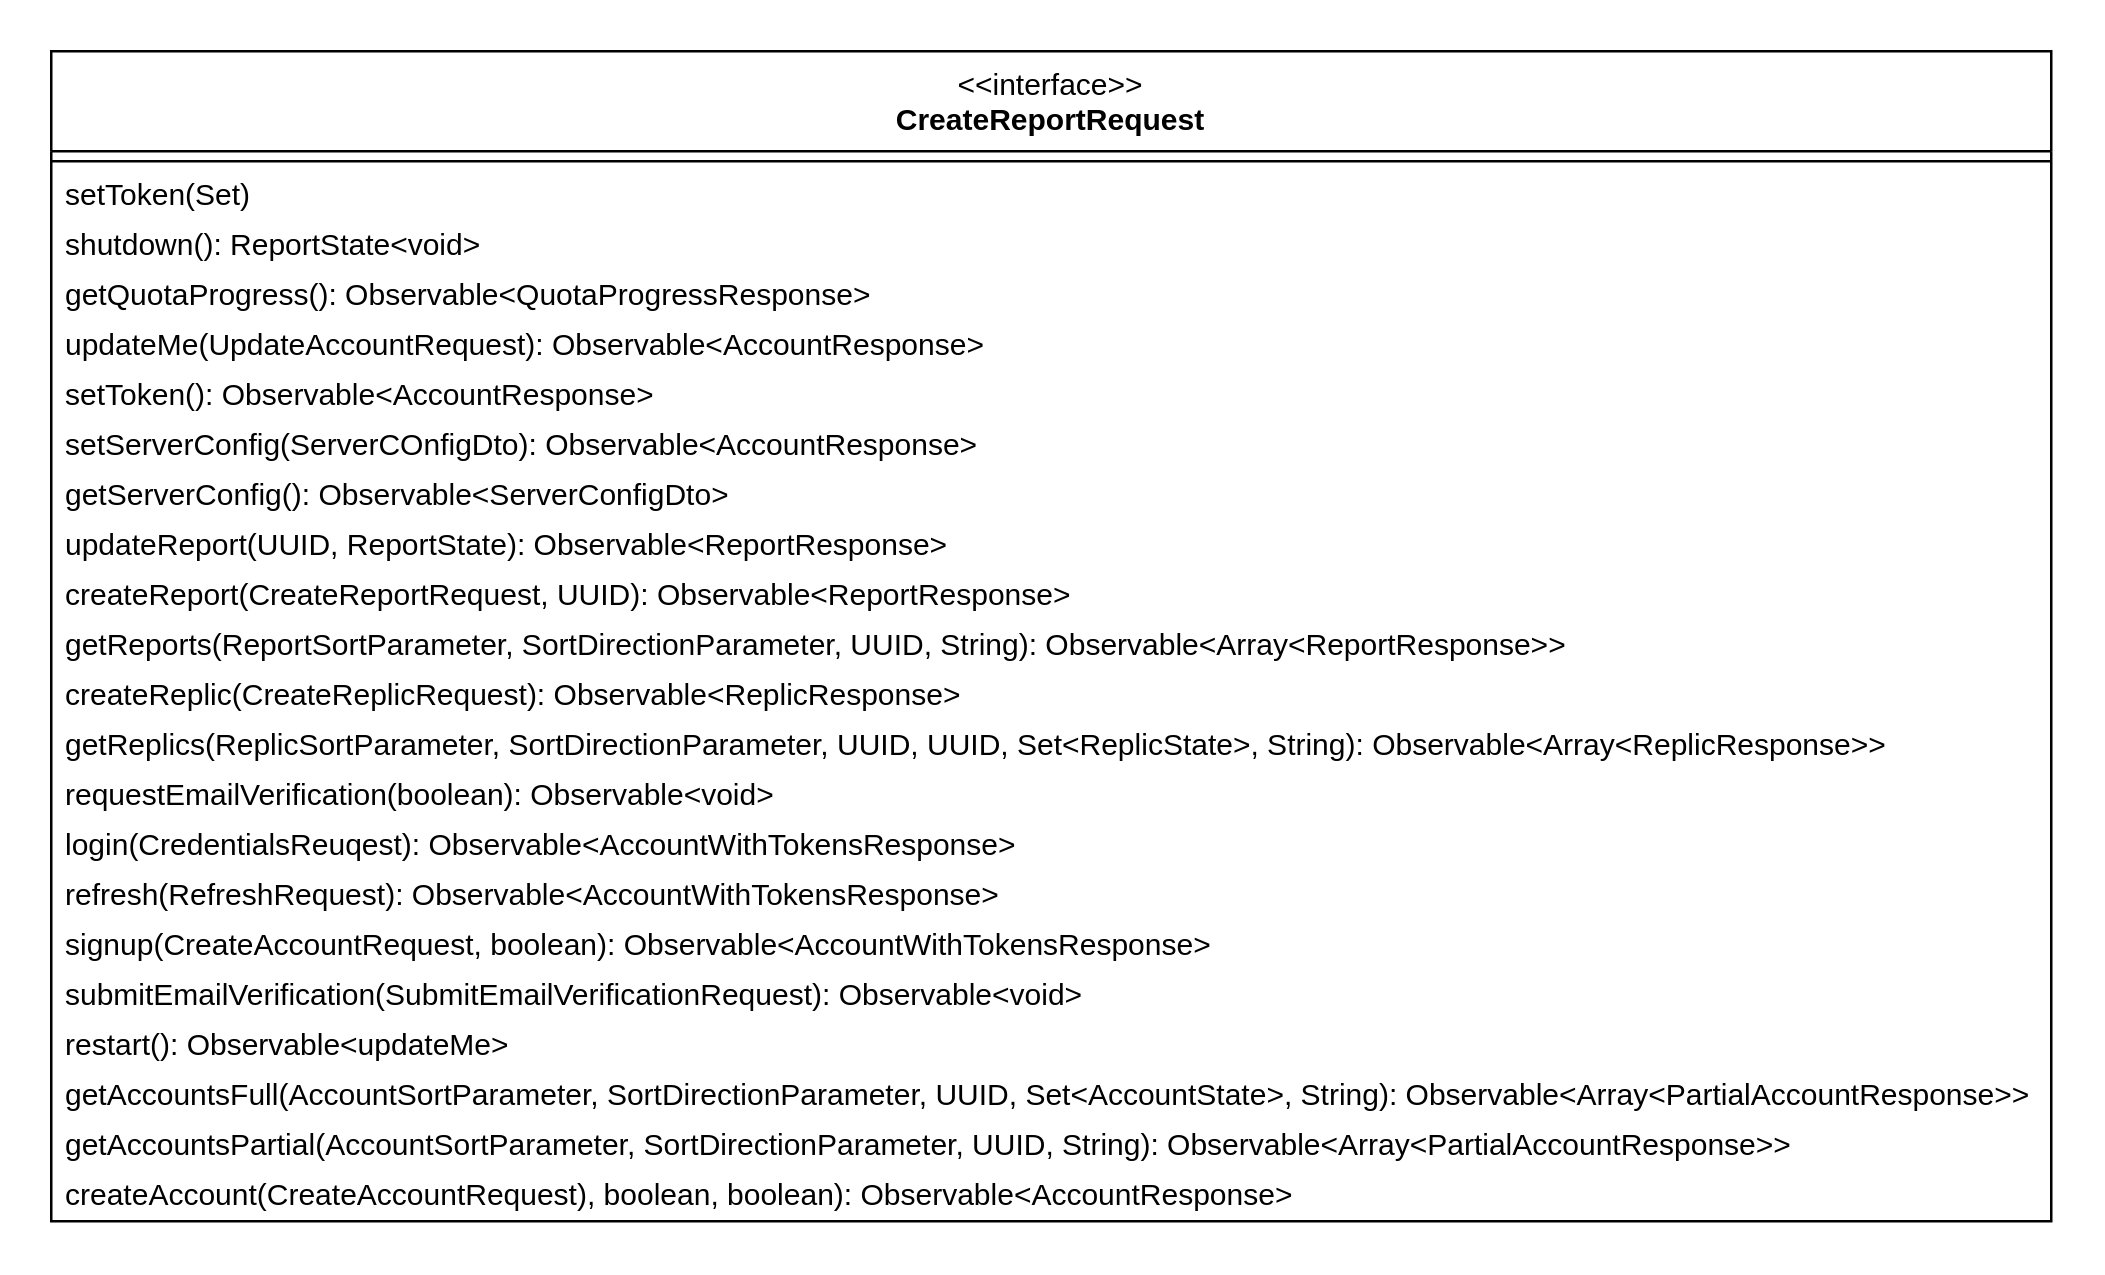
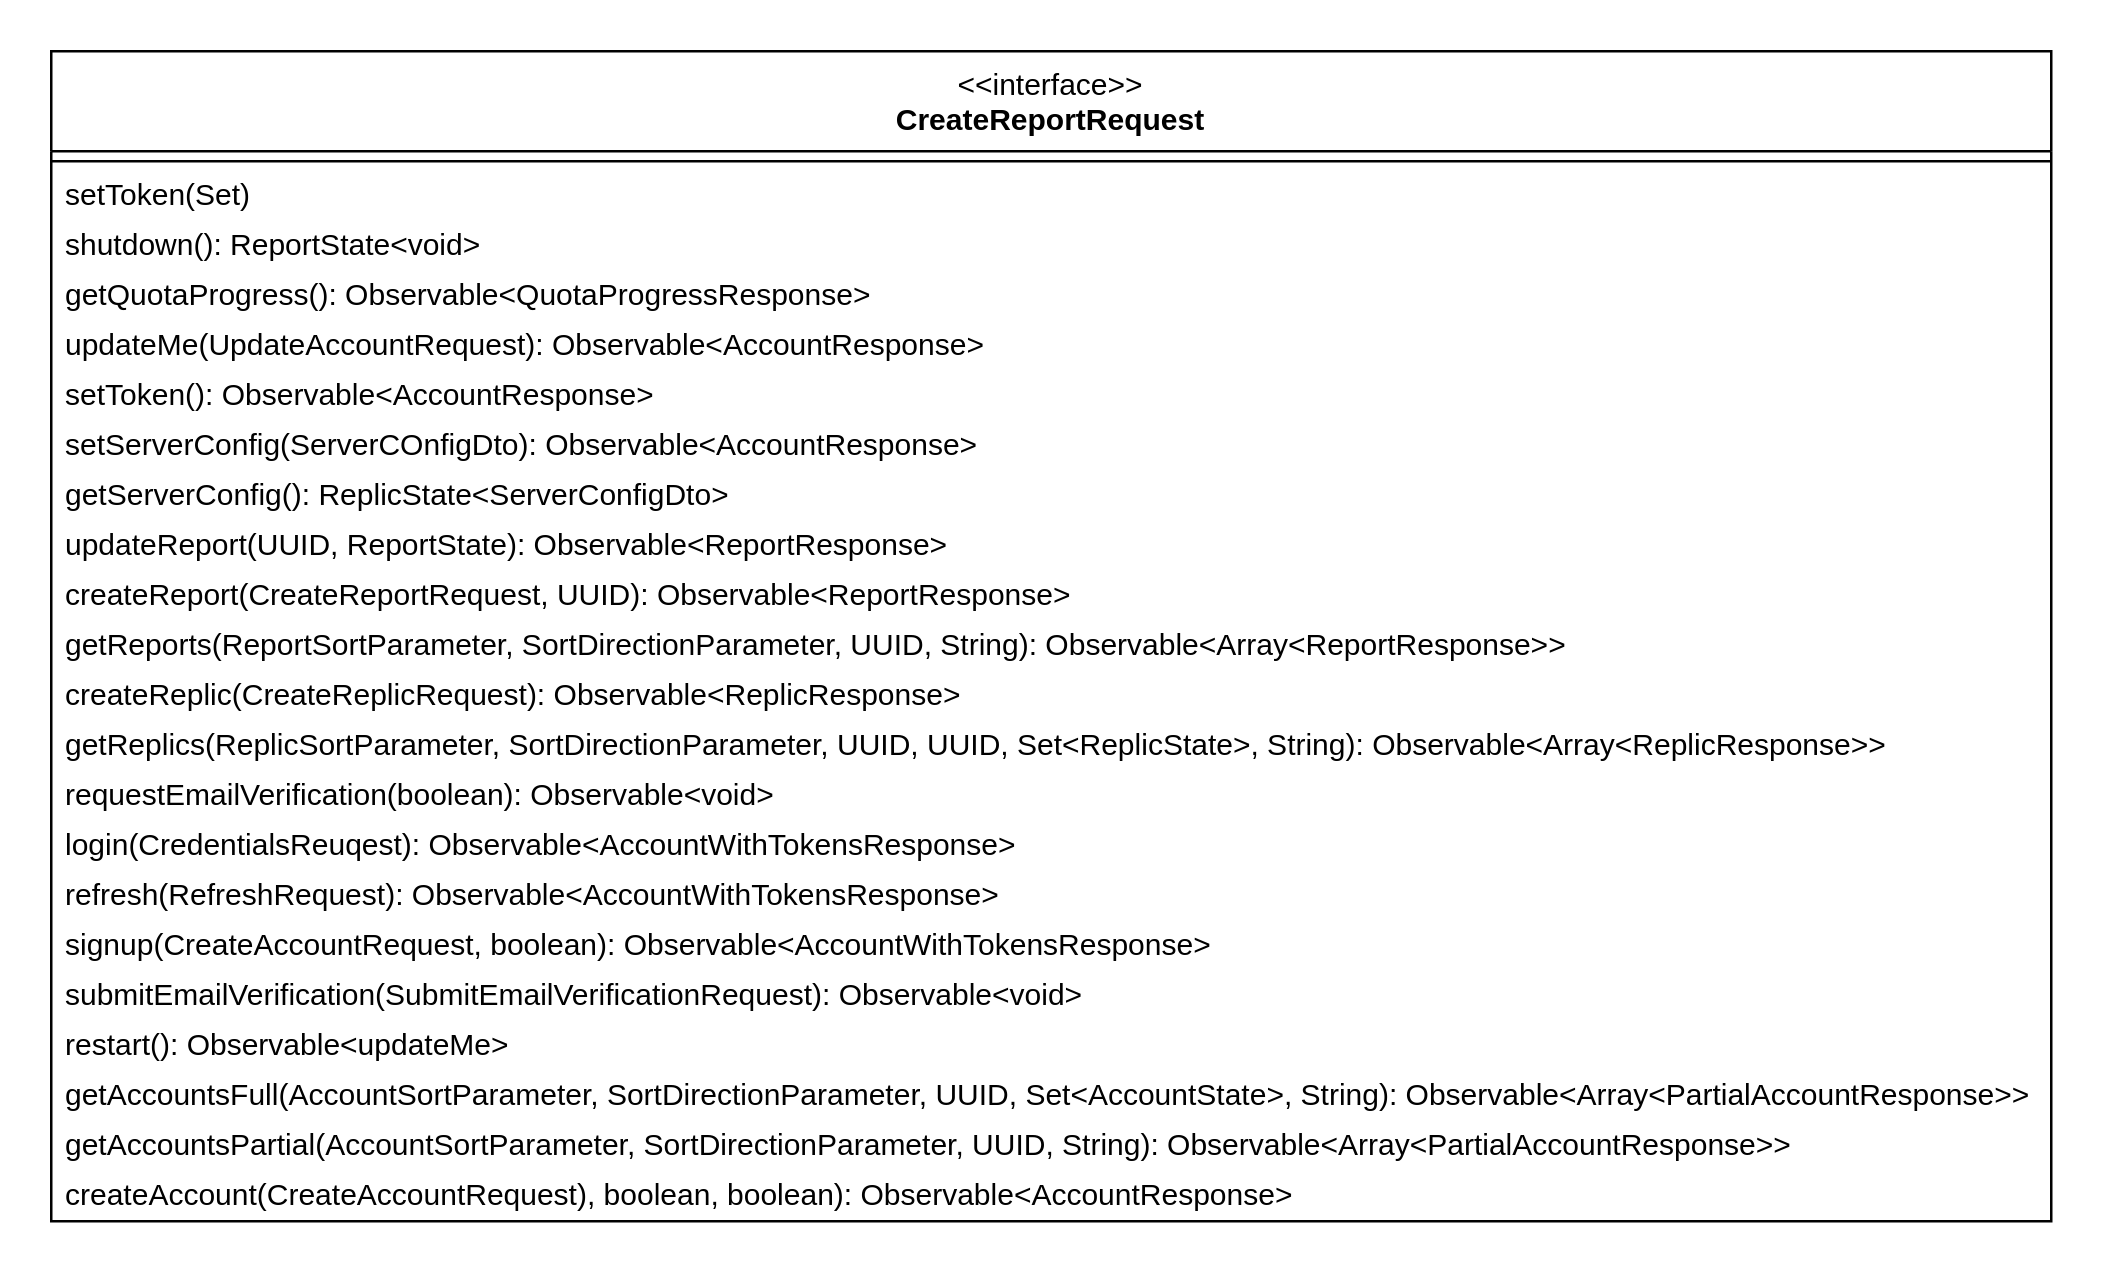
node "getServerConfig(): Observable<ServerConfigDto>": label "getServerConfig(): Observable<ServerConfigDto>" -> "getServerConfig(): ReplicState<ServerConfigDto>"
